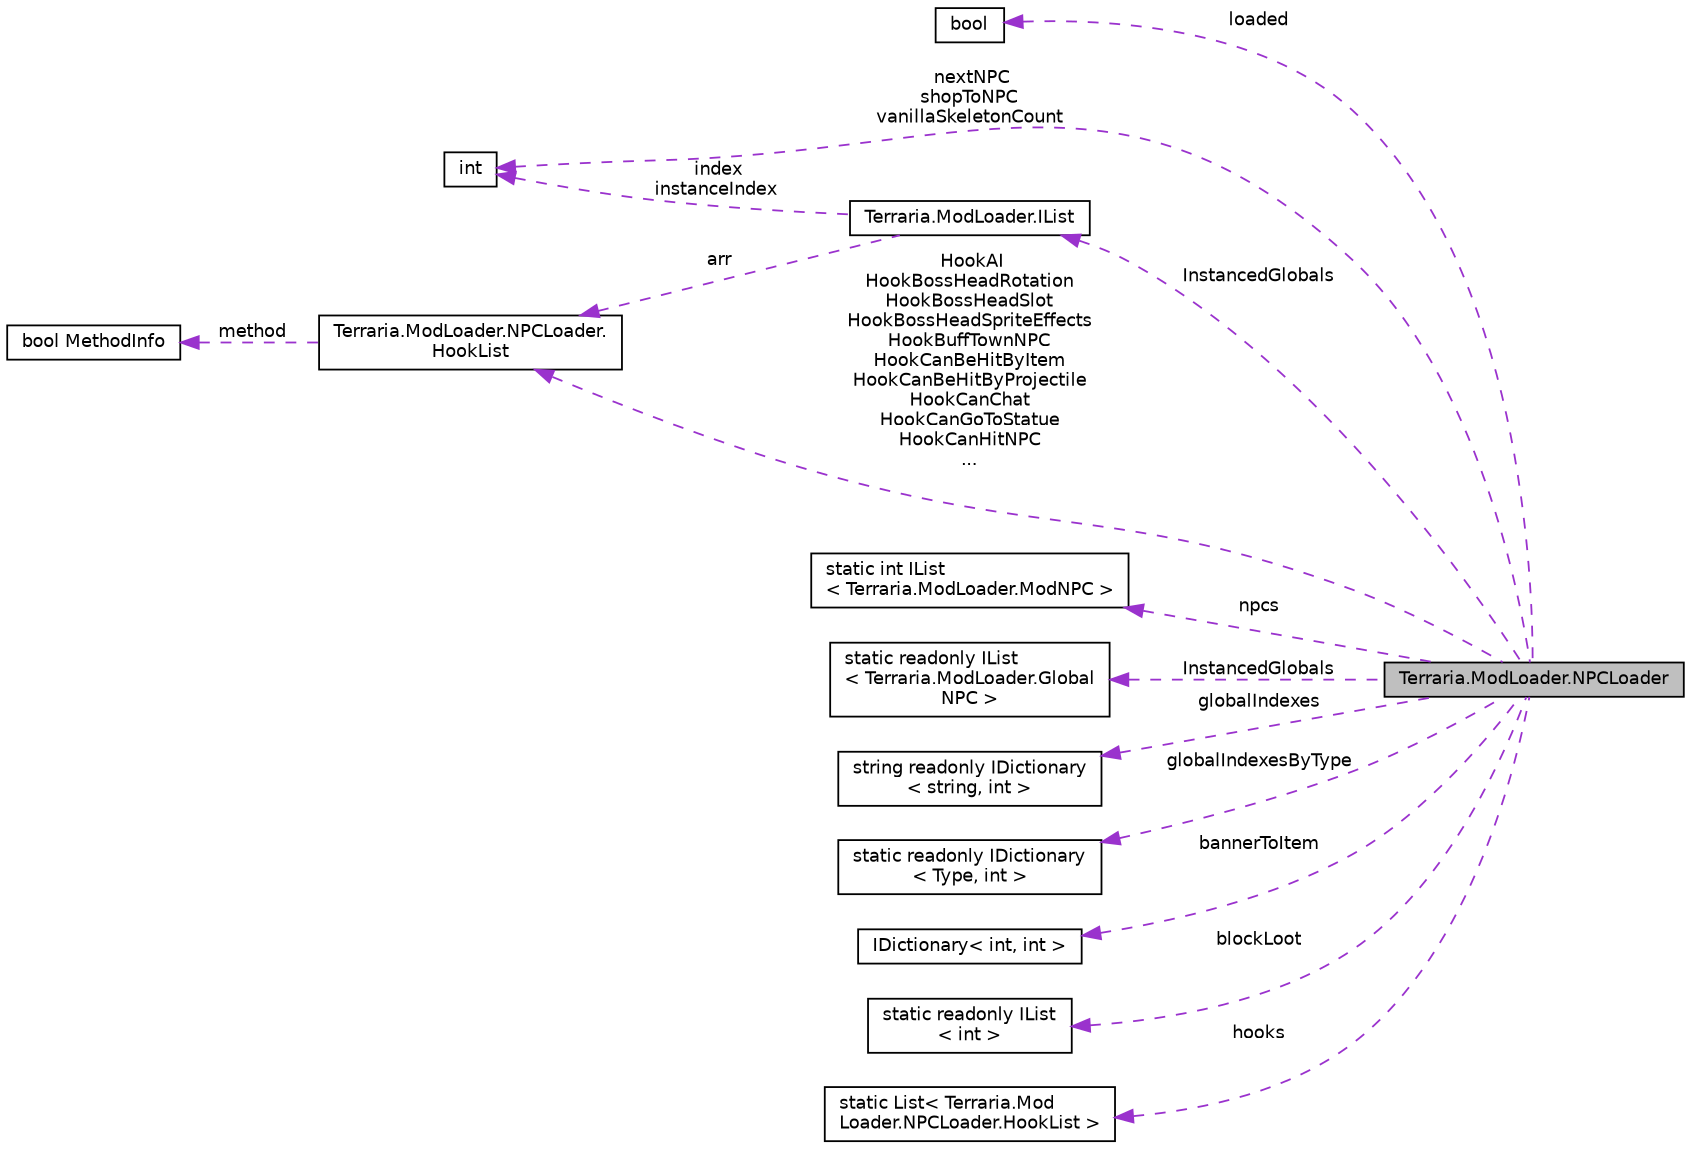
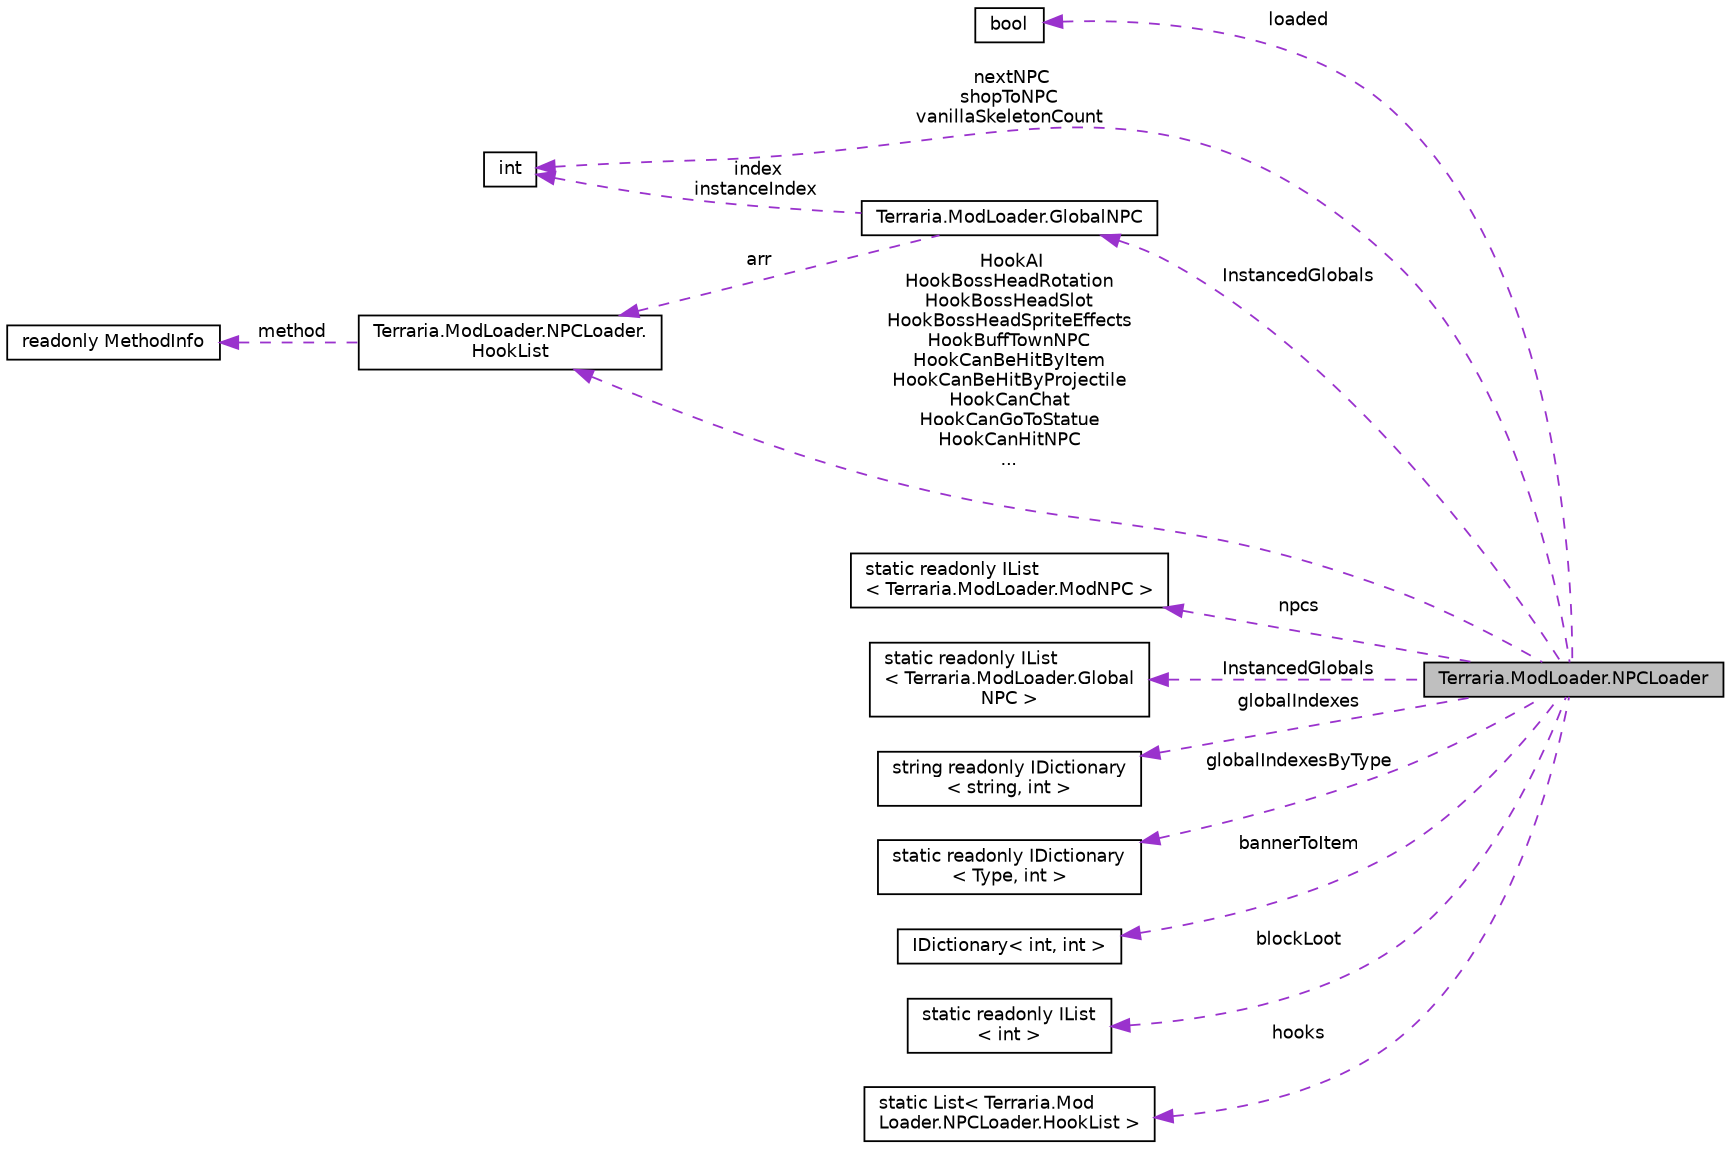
node "Terraria.ModLoader.IList": label "Terraria.ModLoader.IList" -> "Terraria.ModLoader.GlobalNPC"
node "bool MethodInfo": label "bool MethodInfo" -> "readonly MethodInfo"
node "static int IList < Terraria.ModLoader.ModNPC >": label "static int IList < Terraria.ModLoader.ModNPC >" -> "static readonly IList < Terraria.ModLoader.ModNPC >"
